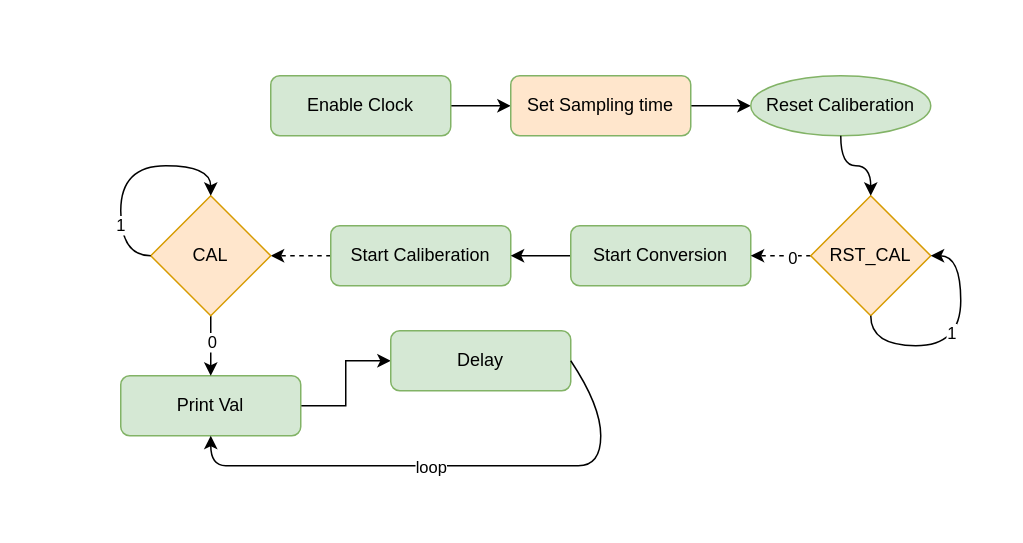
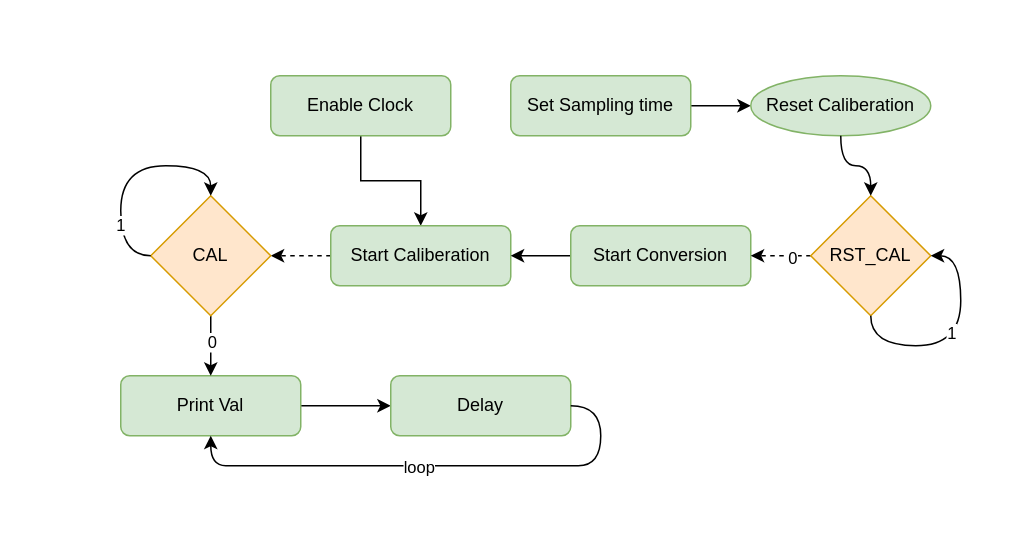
edge "Enable Clock" -> "Set Sampling time": now "Enable Clock" -> "Start Caliberation"
node "Set Sampling time": fillcolor #ffe6cc -> #d5e8d4
node "Delay": moved (481, 361) -> (481, 406)
